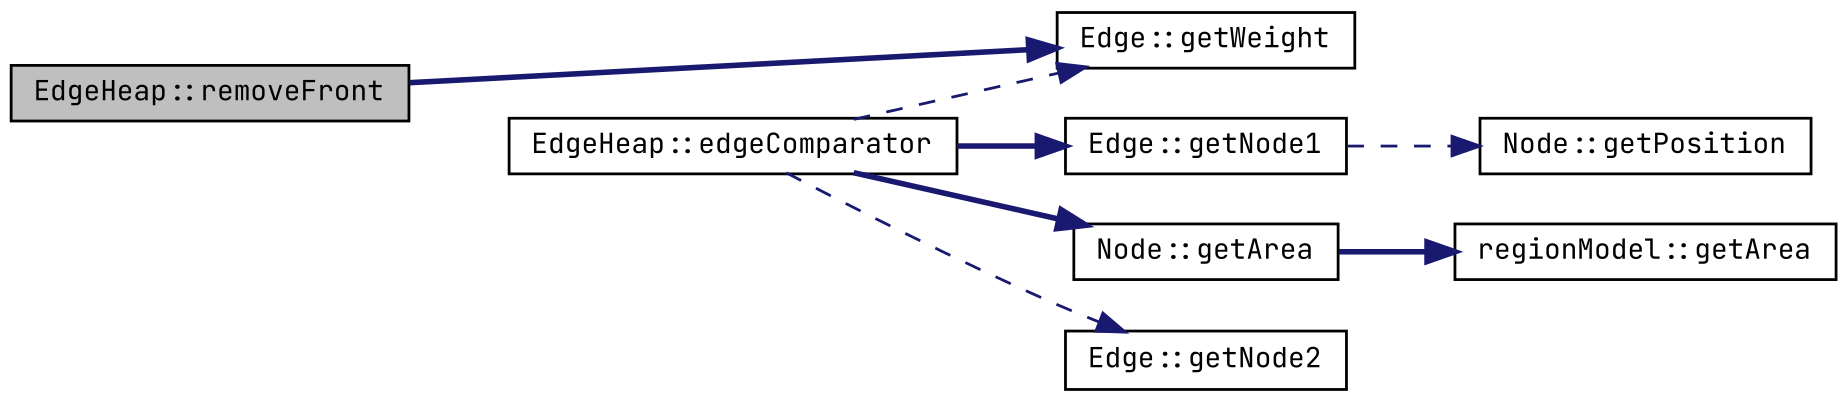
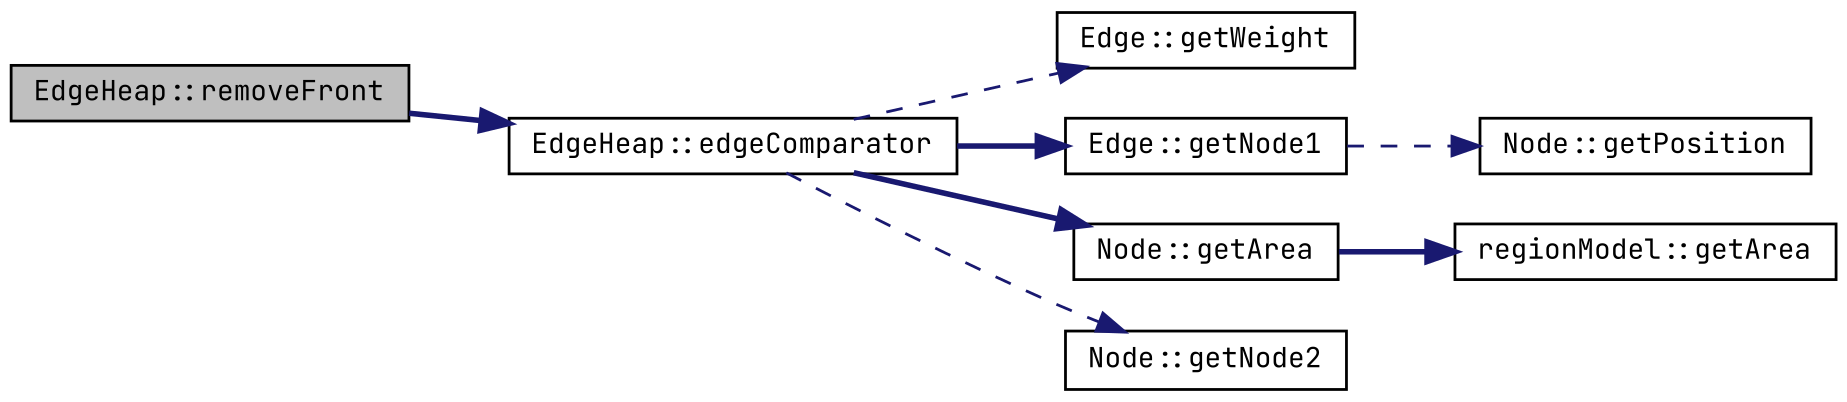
edge "EdgeHeap::removeFront" -> "Edge::getWeight": now "EdgeHeap::removeFront" -> "EdgeHeap::edgeComparator"
node "Edge::getNode2": label "Edge::getNode2" -> "Node::getNode2"
